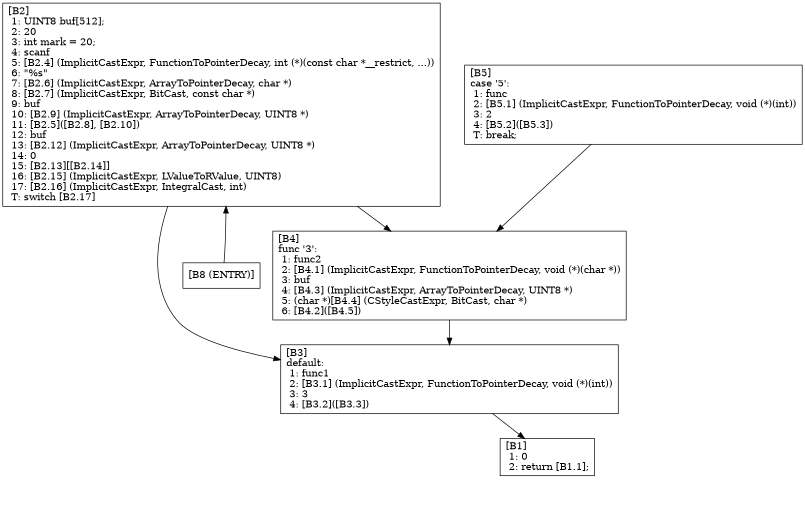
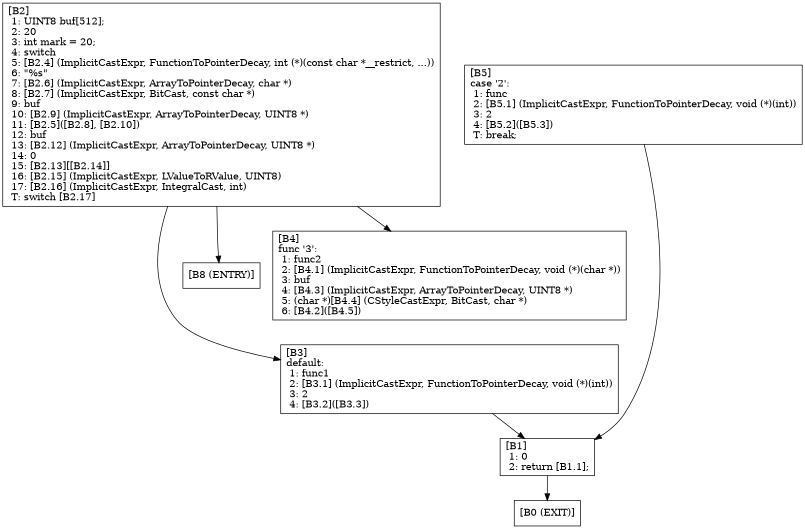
node "[B2]": text "4: scanf" -> "4: switch"
node "[B5]": text "case '5':" -> "case '2':"
edge "[B5]" -> "[B4]": now "[B5]" -> "[B1]"
edge "[B8 (ENTRY)]" -> "[B2]": reversed
edge "[B4]" -> "[B3]": removed
node "[B3]": text "3: 3" -> "3: 2"
node "[B0 (EXIT)]": added
